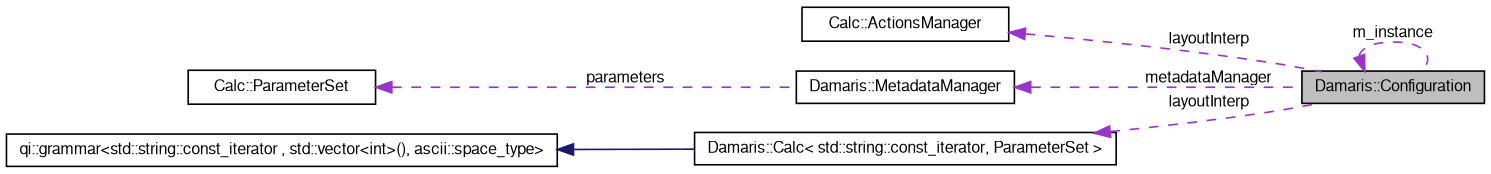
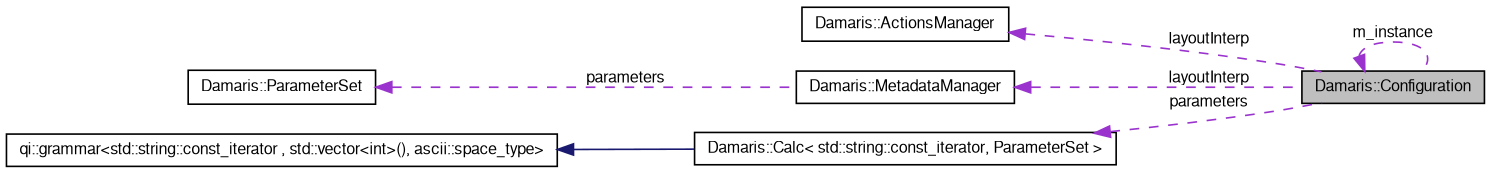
node "Calc::ActionsManager": label "Calc::ActionsManager" -> "Damaris::ActionsManager"
edge "Damaris::Configuration" -> "Damaris::MetadataManager": label "metadataManager" -> "layoutInterp"
node "Calc::ParameterSet": label "Calc::ParameterSet" -> "Damaris::ParameterSet"
edge "Damaris::Configuration" -> "Damaris::Calc< std::string::const_iterator, ParameterSet >": label "layoutInterp" -> "parameters"
